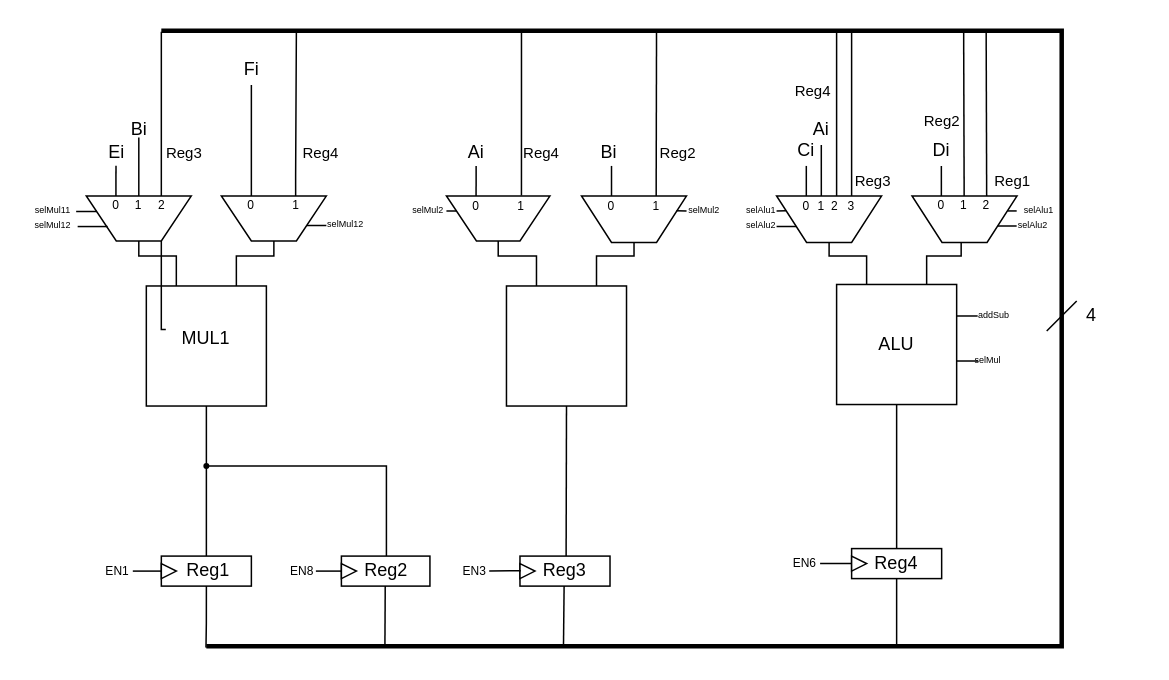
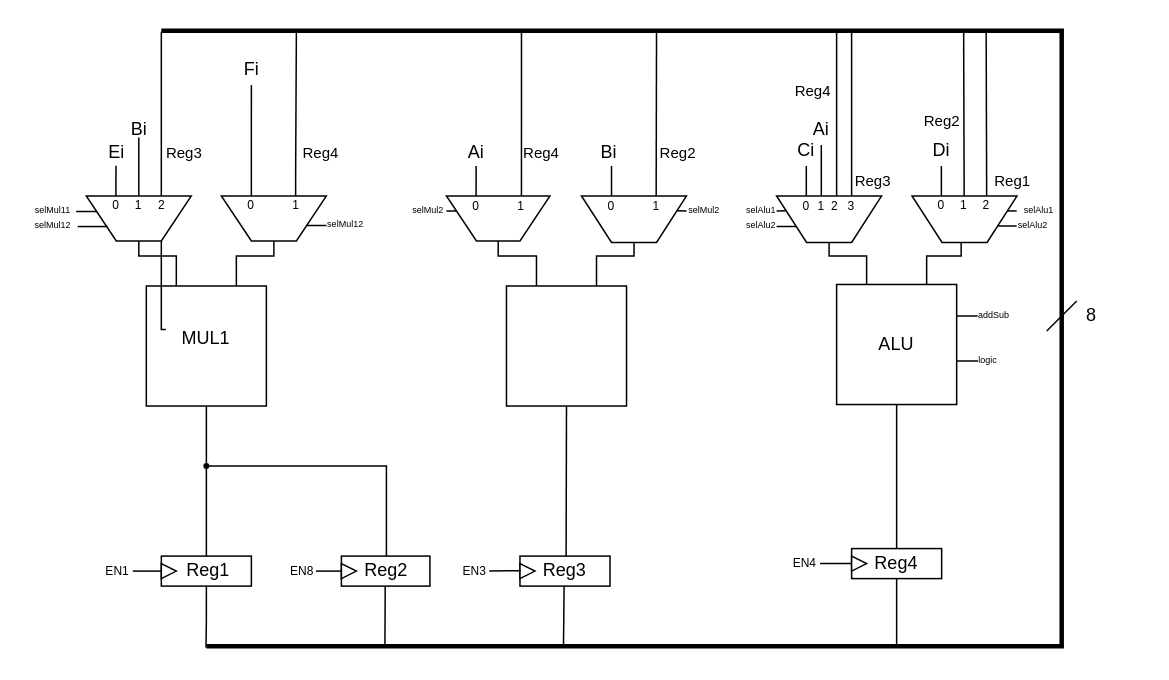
node "4": label "4" -> "8"
node "selMul": label "selMul" -> "logic"
node "EN6": label "EN6" -> "EN4"
